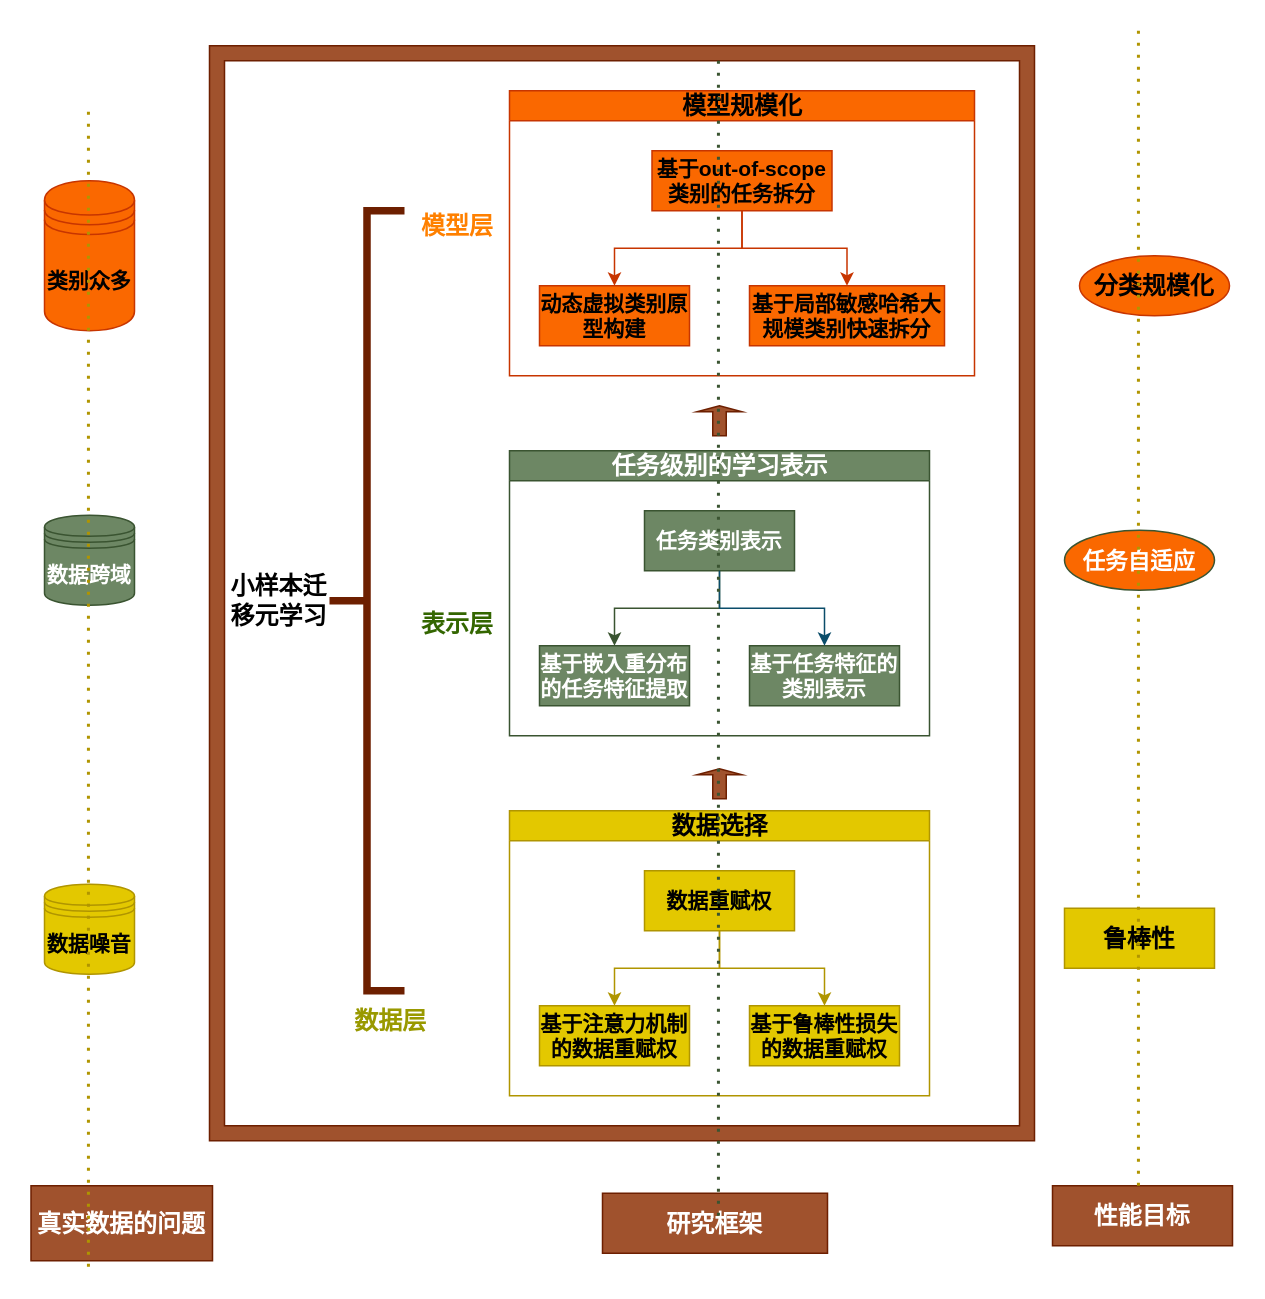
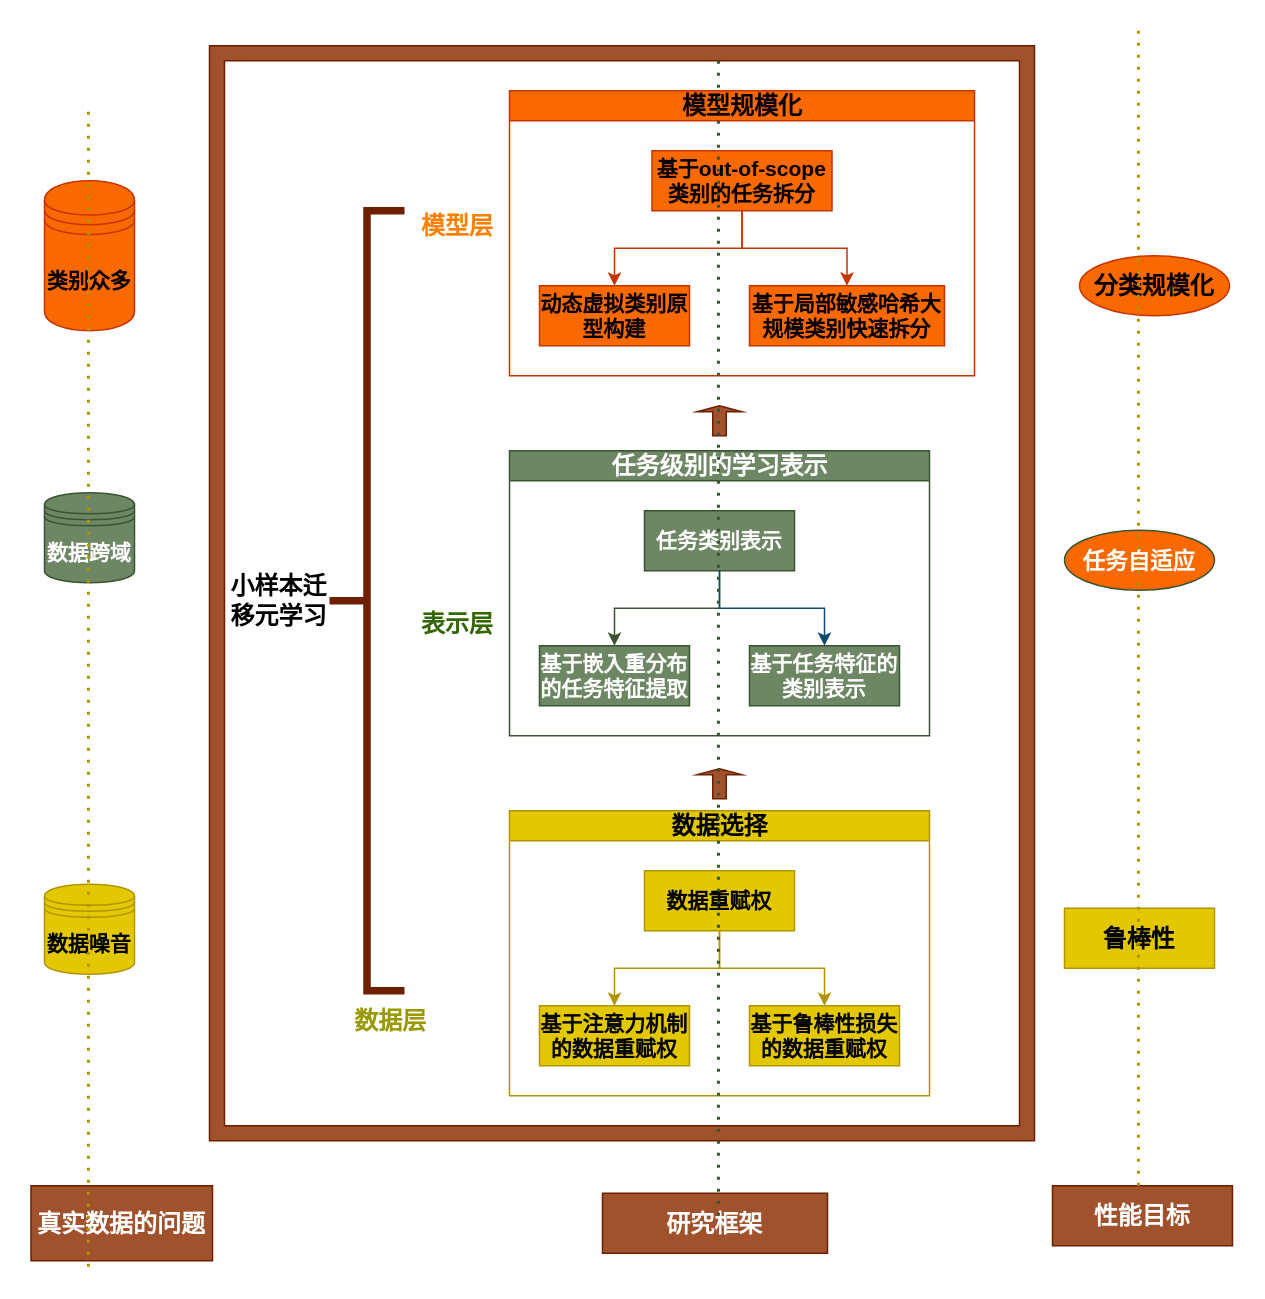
node "数据跨域": moved (89, 560) -> (89, 538)
